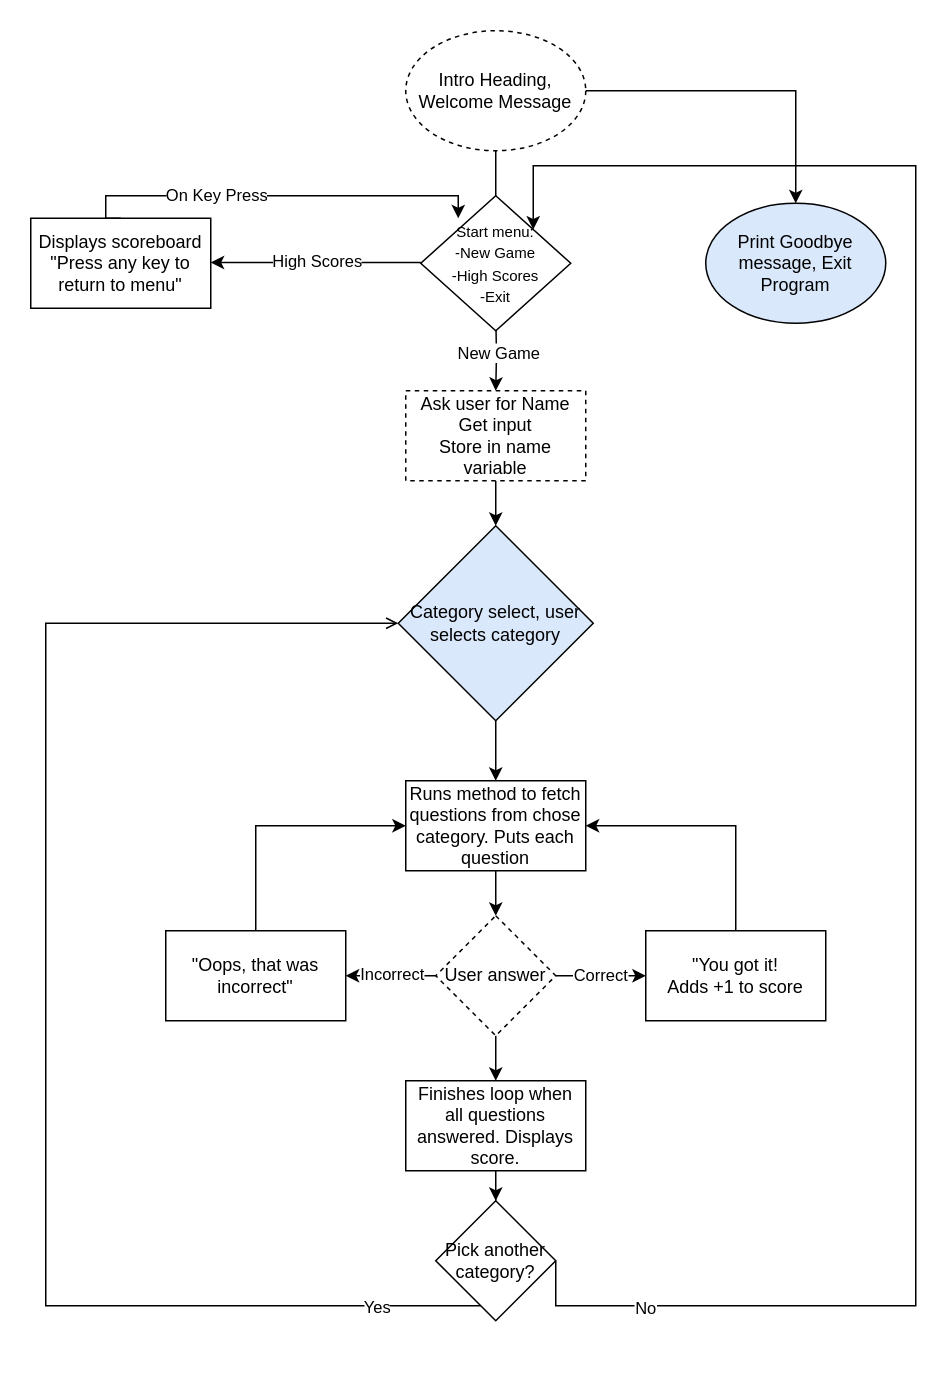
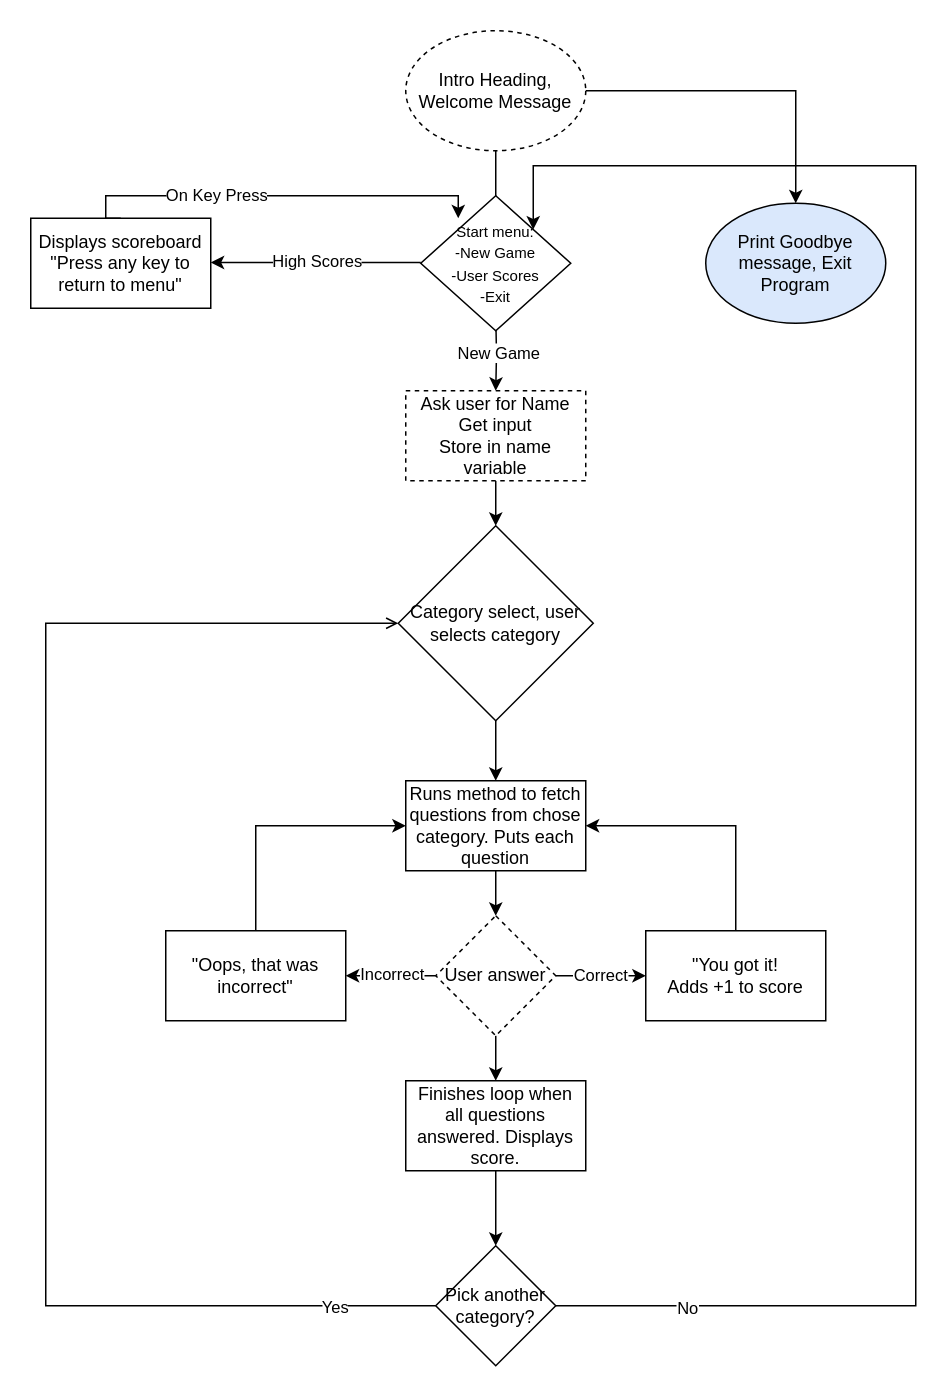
node "Start menu: -New Game -High Scores -Exit": label "Start menu: -New Game -High Scores -Exit" -> "Start menu: -New Game -User Scores -Exit"
node "Category select, user selects category": fillcolor #dae8fc -> #ffffff
node "Pick another category?": moved (496, 1261) -> (496, 1306)
